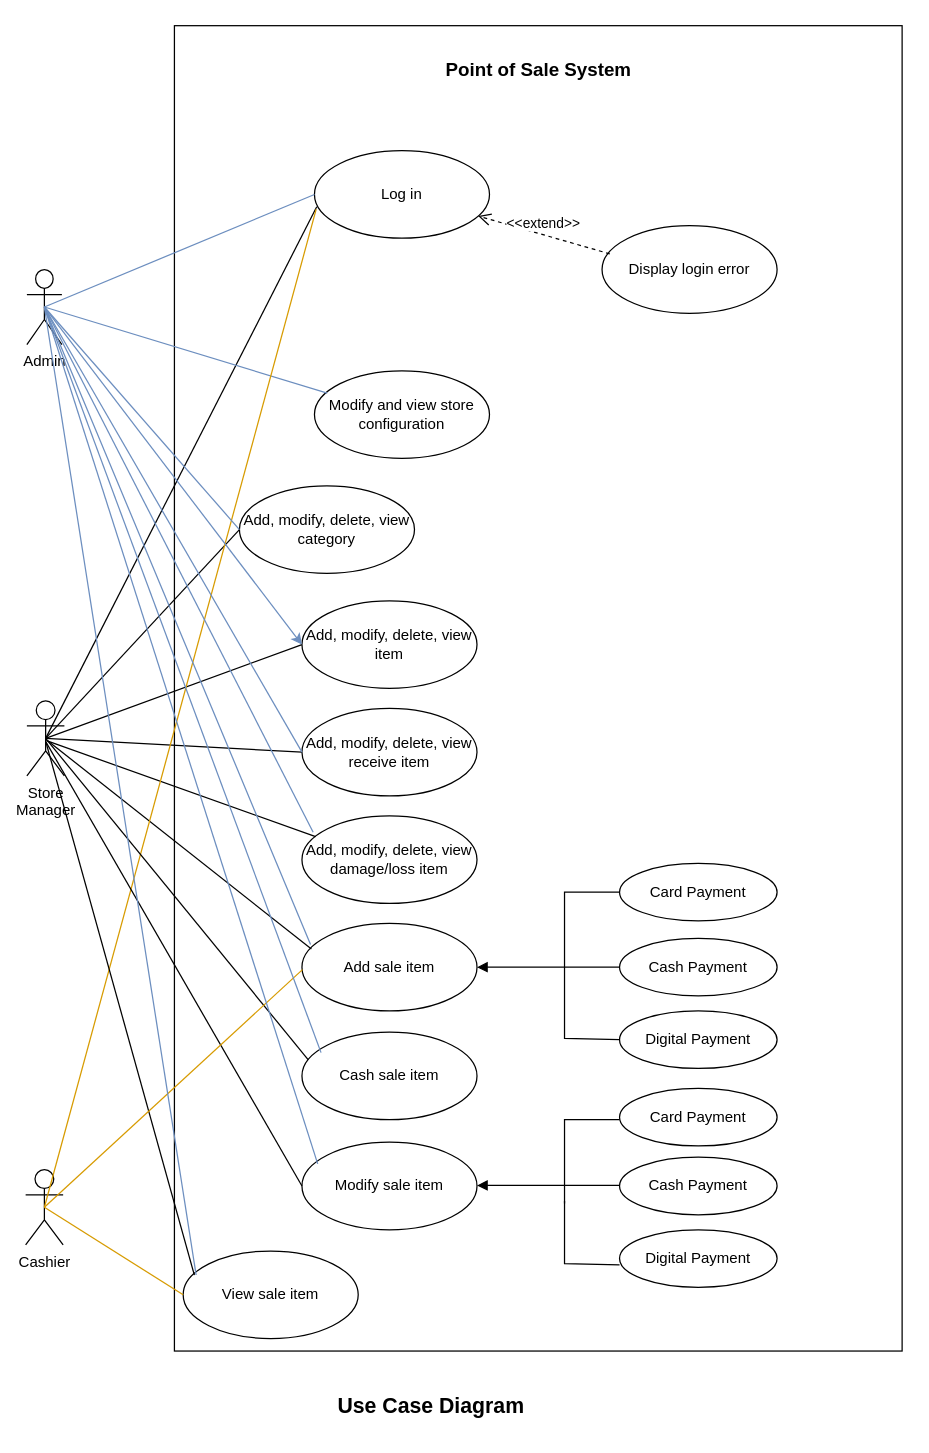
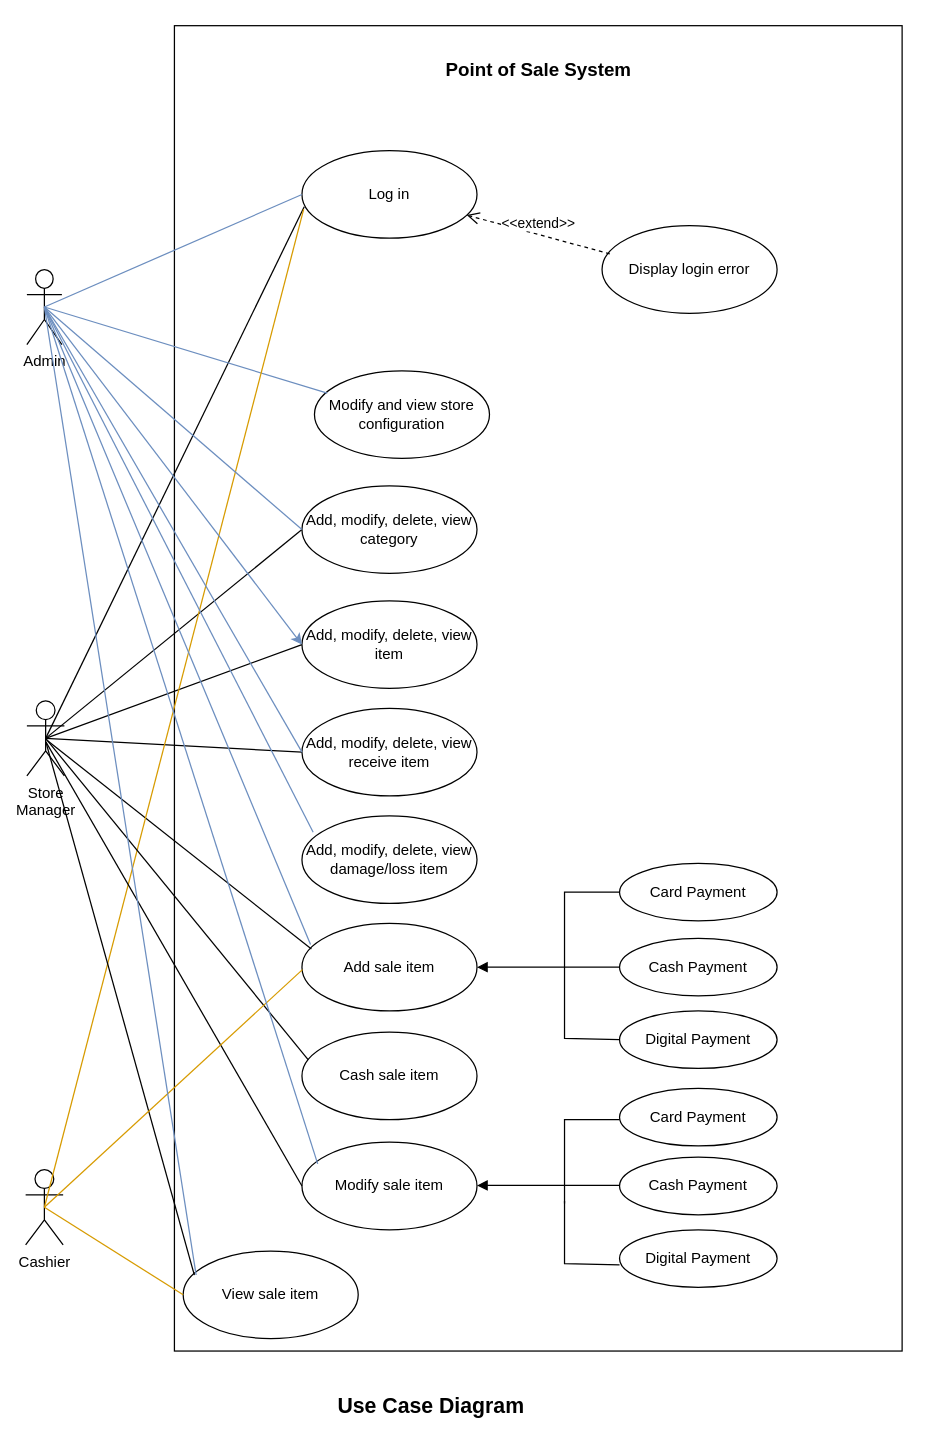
node "Log in": moved (402, 194) -> (389, 194)
node "Add, modify, delete, view category": moved (327, 529) -> (389, 529)
edge "Store Manager" -- "Add, modify, delete, view damage/loss item": removed
edge "Admin" -- "Cash sale item": removed
